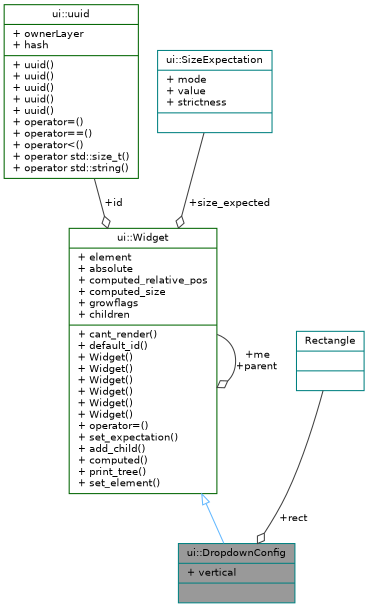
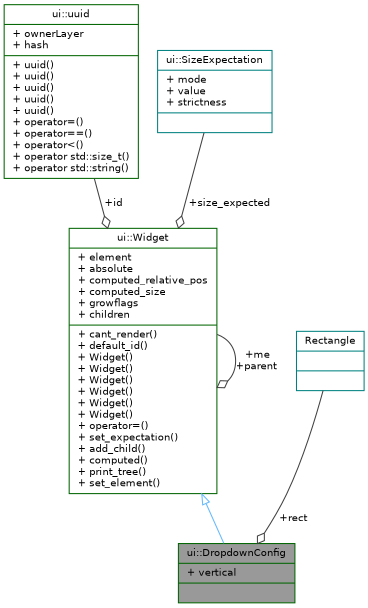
node "ui::DropdownConfig": color teal -> darkgreen
